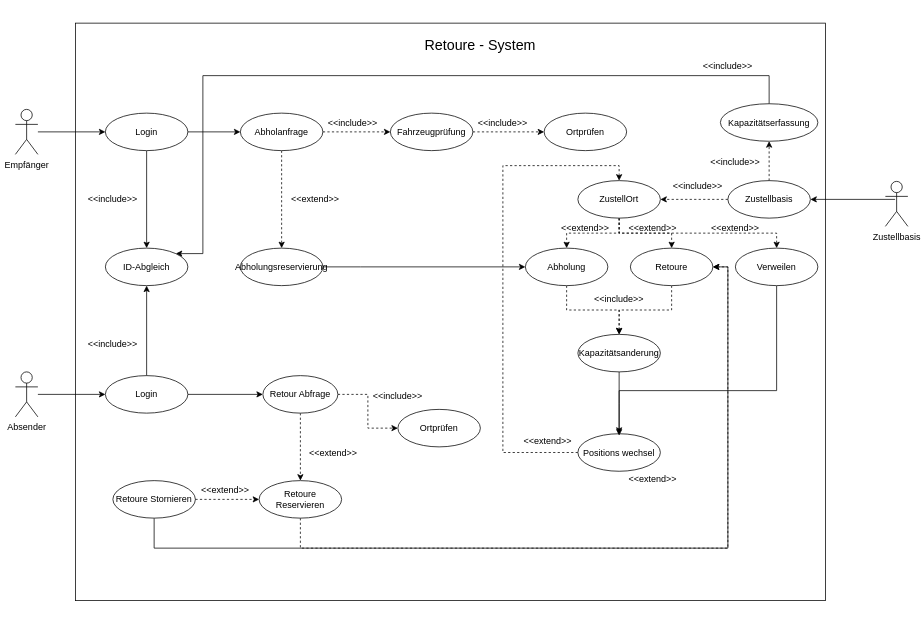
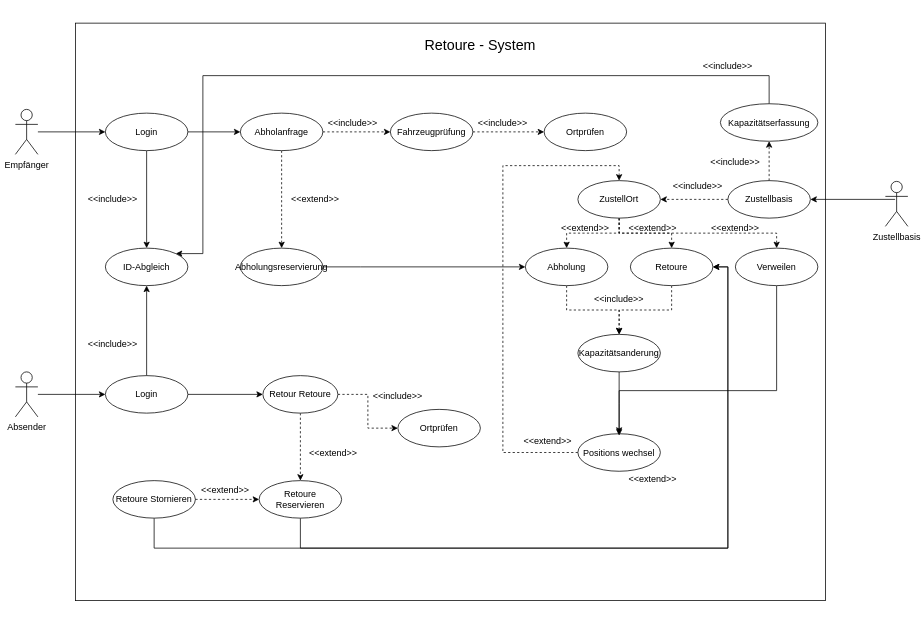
node "Retour Abfrage": label "Retour Abfrage" -> "Retour Retoure"
edge "Retoure Reservieren" -> "Retoure": style dashed -> solid
